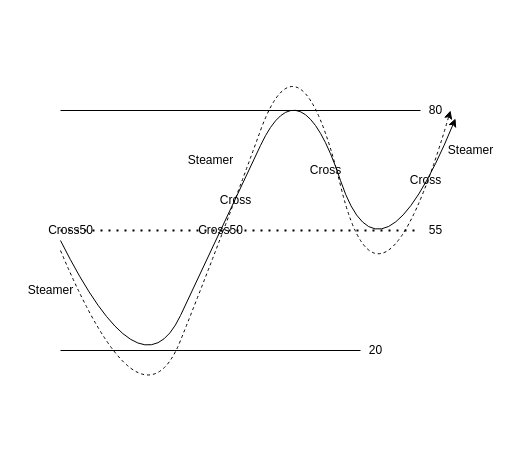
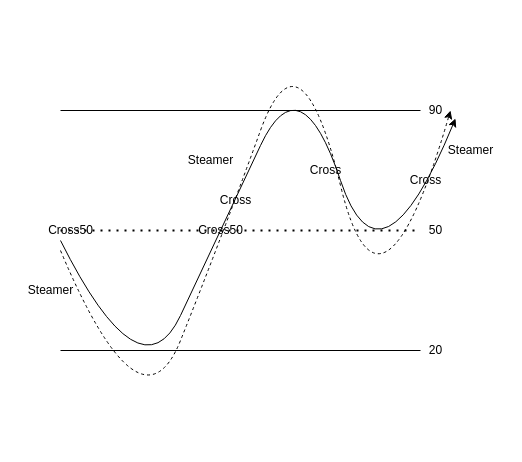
node "80": label "80" -> "90"
node "55": label "55" -> "50"
node "20": moved (376, 351) -> (436, 351)
